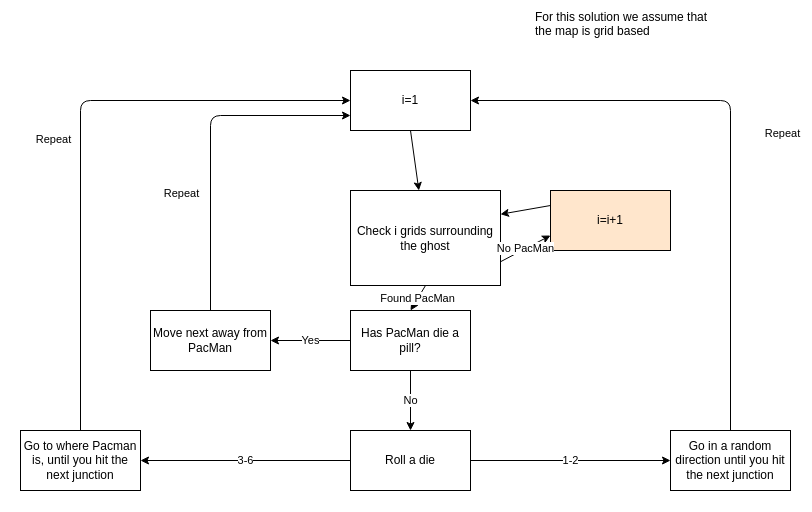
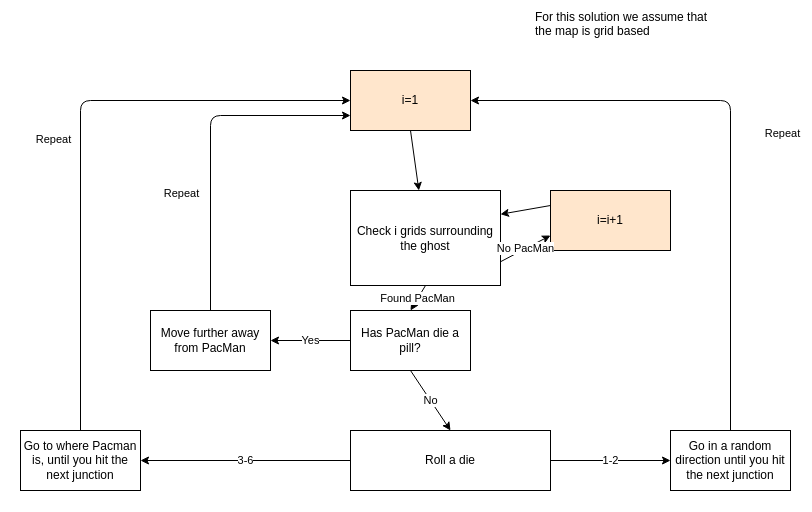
node "i=1": fillcolor #ffffff -> #ffe6cc
node "Move next away from PacMan": label "Move next away from PacMan" -> "Move further away from PacMan"
node "Roll a die": size 120x60 -> 200x60
